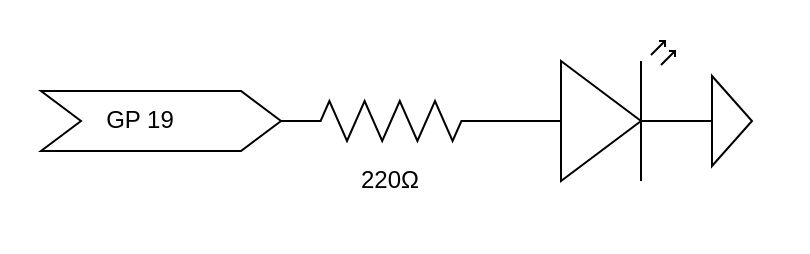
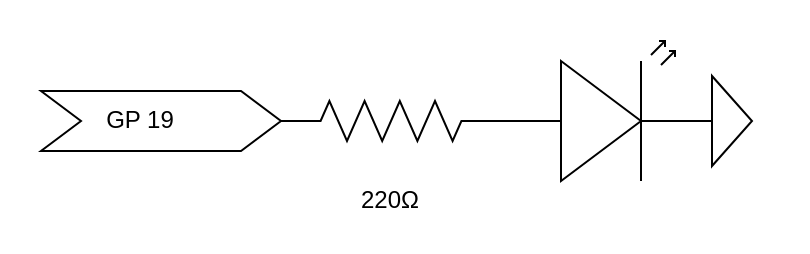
node "220Ω": moved (391, 181) -> (391, 201)
